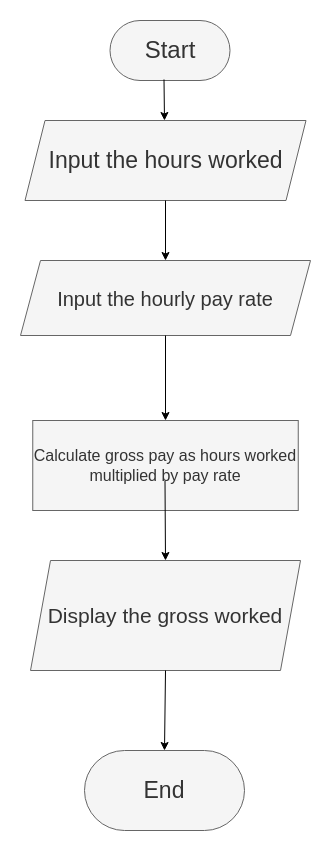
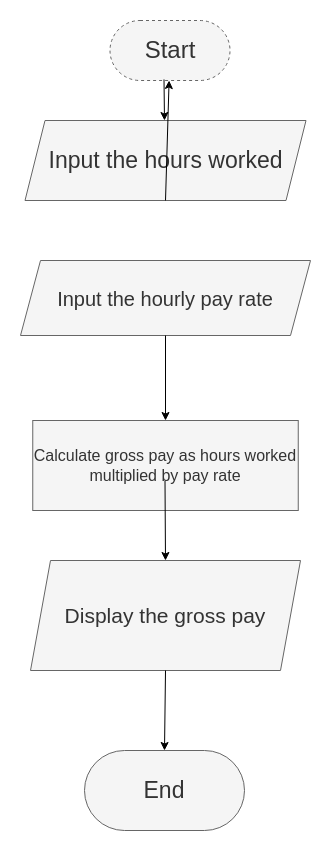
node "Start": style solid -> dashed
edge "Input the hours worked" -> "Input the hourly pay rate": now "Input the hours worked" -> "Start"
node "Display the gross worked": label "Display the gross worked" -> "Display the gross pay"
